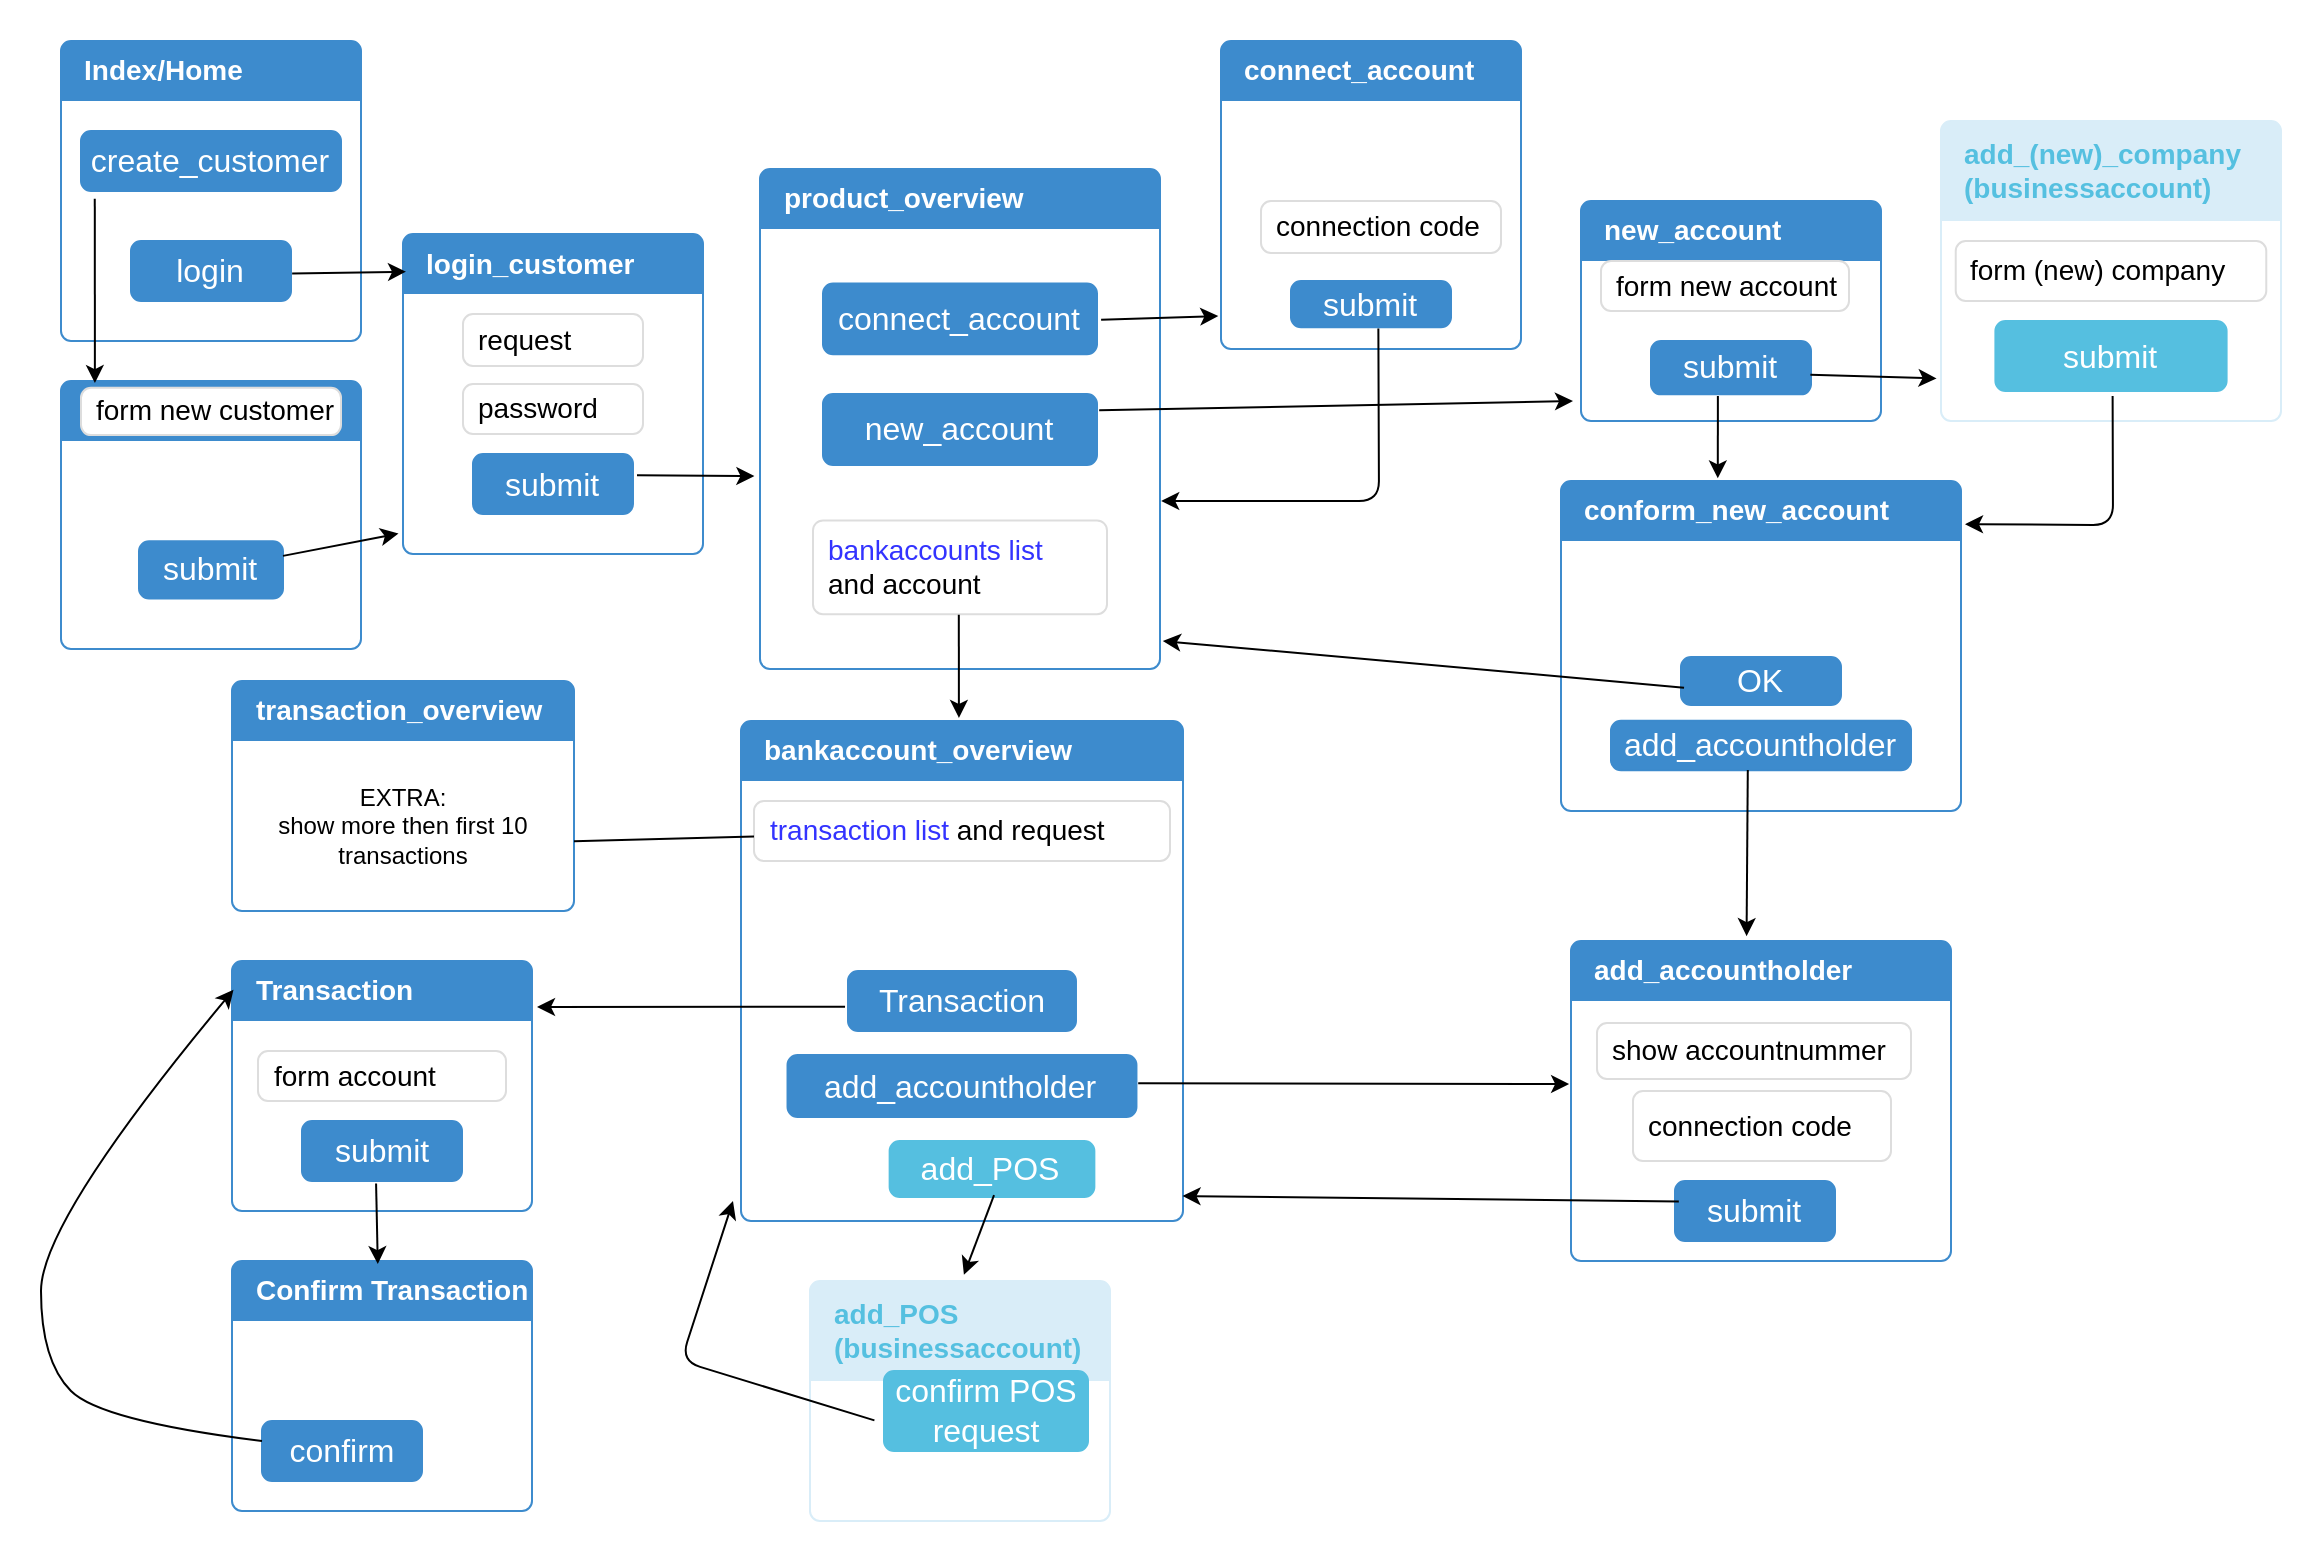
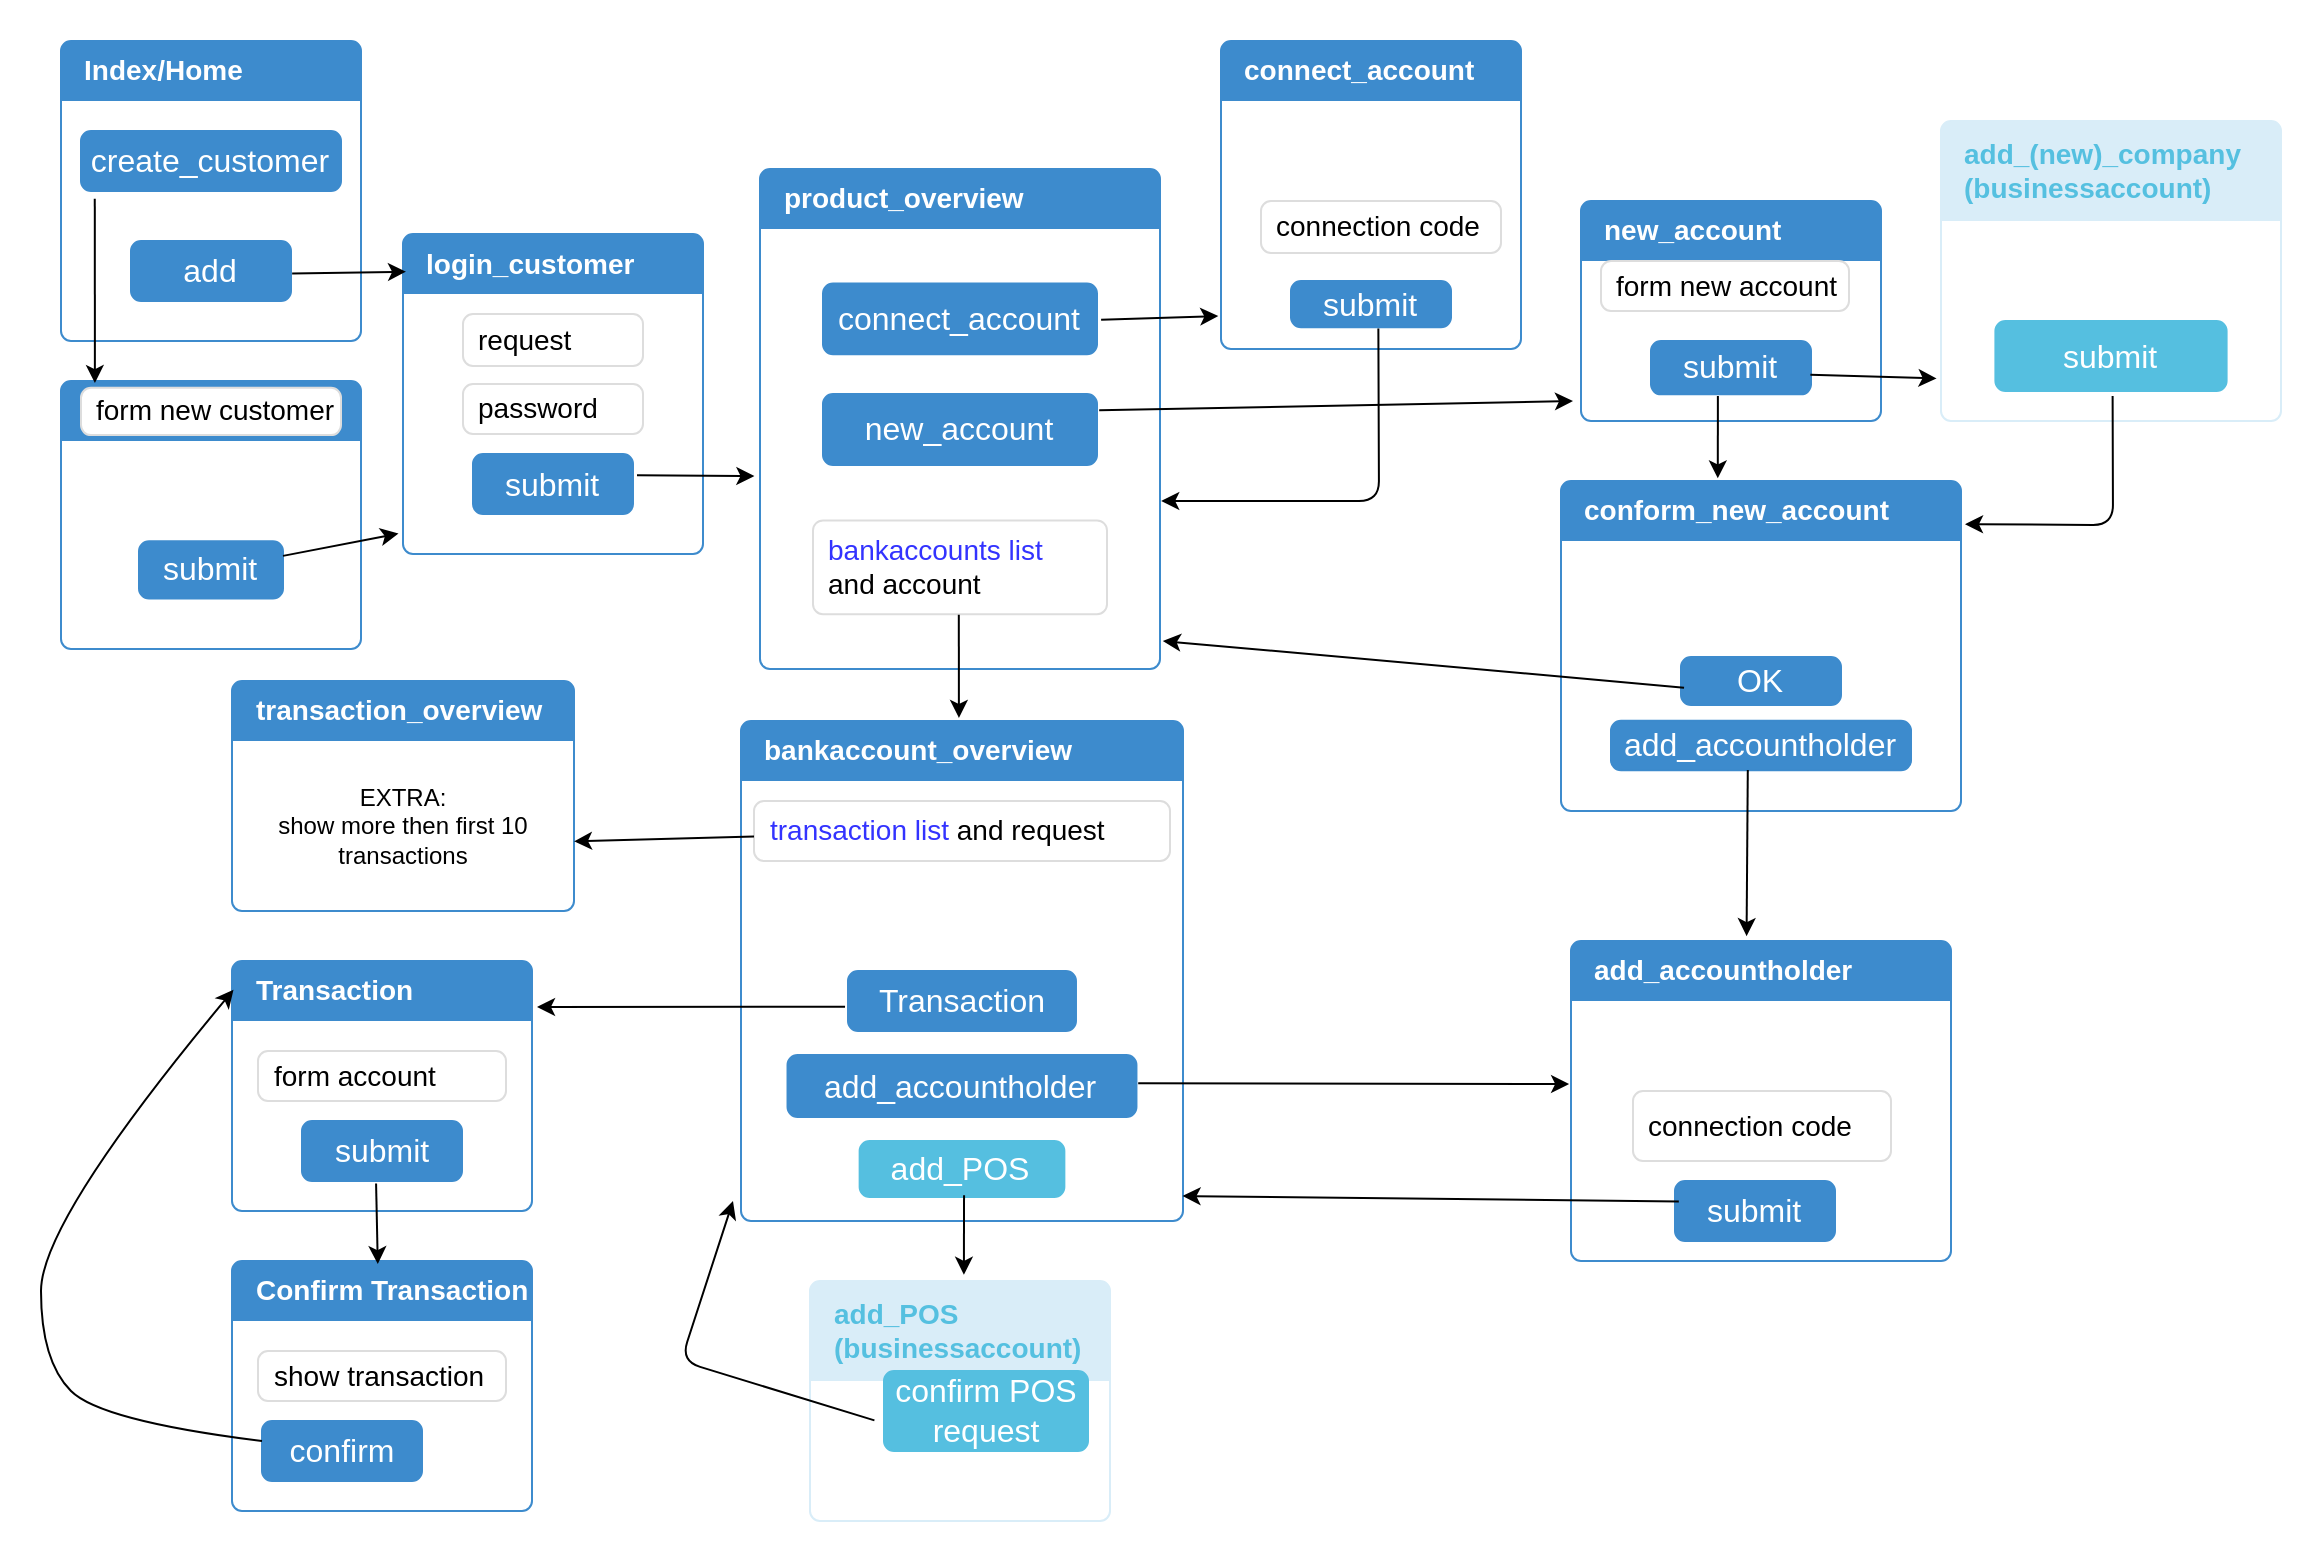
node "login": label "login" -> "add"
node "form (new) company": removed
edge "EXTRA: show more then first 10 transactions" -- "transaction list and request": arrowhead none -> classic
node "show accountnummer": removed
node "add_POS": moved (992, 1169) -> (962, 1169)
node "show transaction": added
